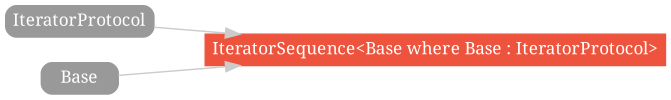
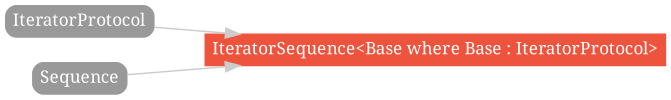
node "Base": label "Base" -> "Sequence"
